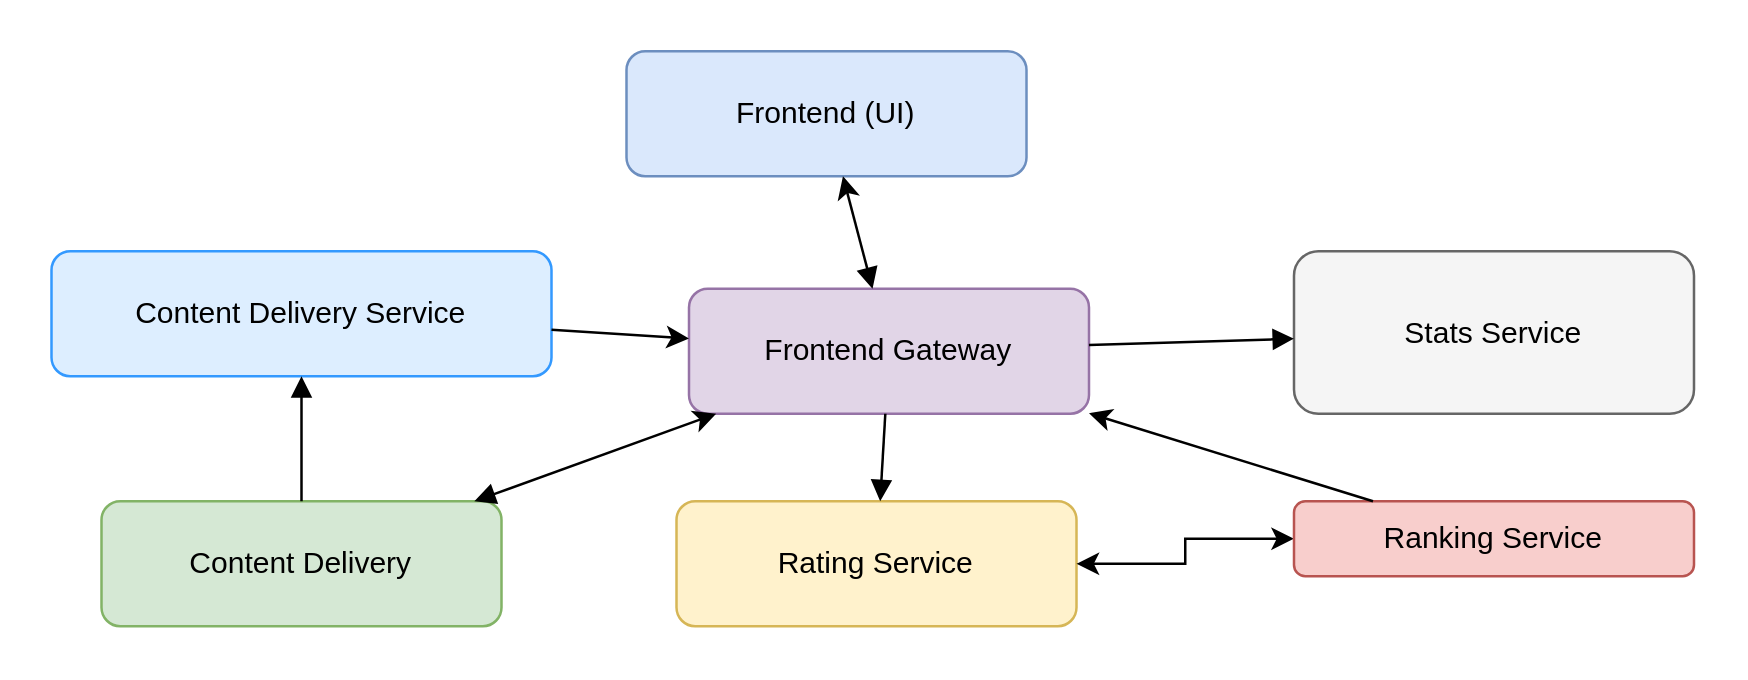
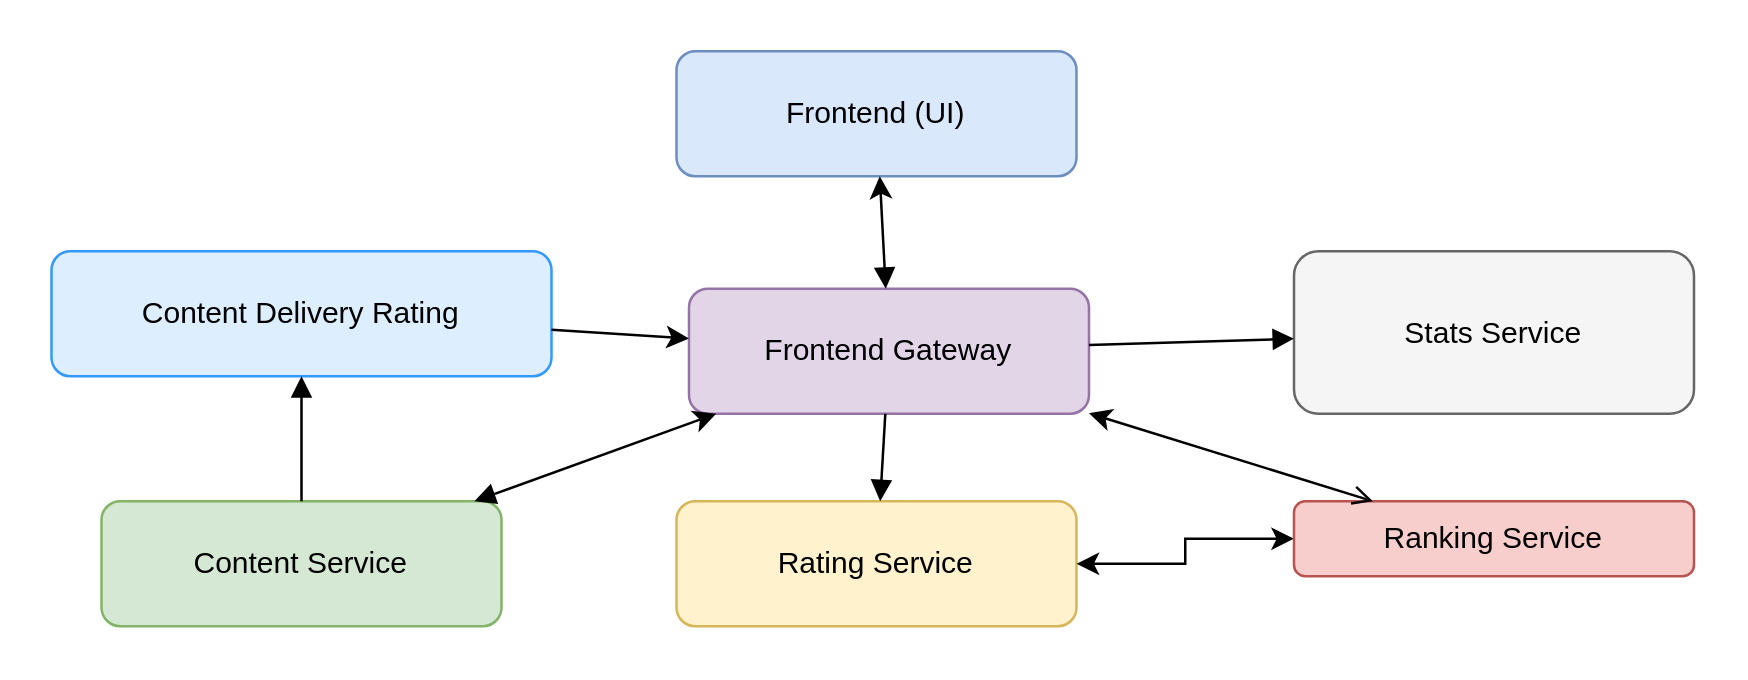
node "Frontend (UI)": moved (826, 114) -> (876, 114)
node "Content Delivery Service": label "Content Delivery Service" -> "Content Delivery Rating"
edge "Ranking Service" -> "Frontend Gateway": arrowhead none -> open
node "Content Delivery": label "Content Delivery" -> "Content Service"
